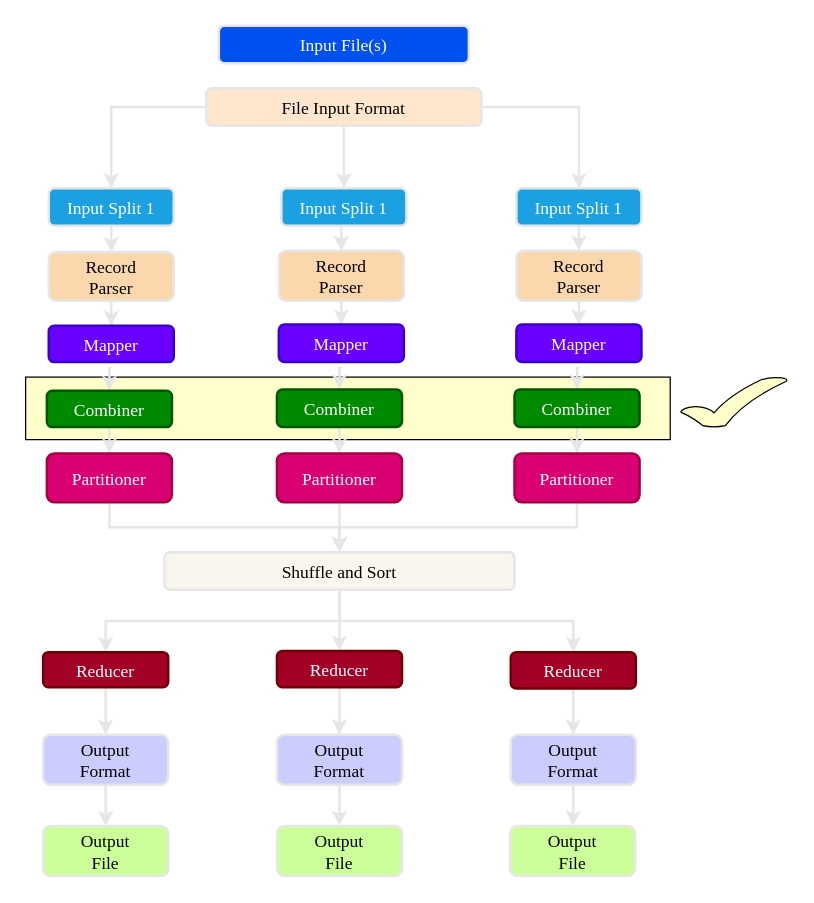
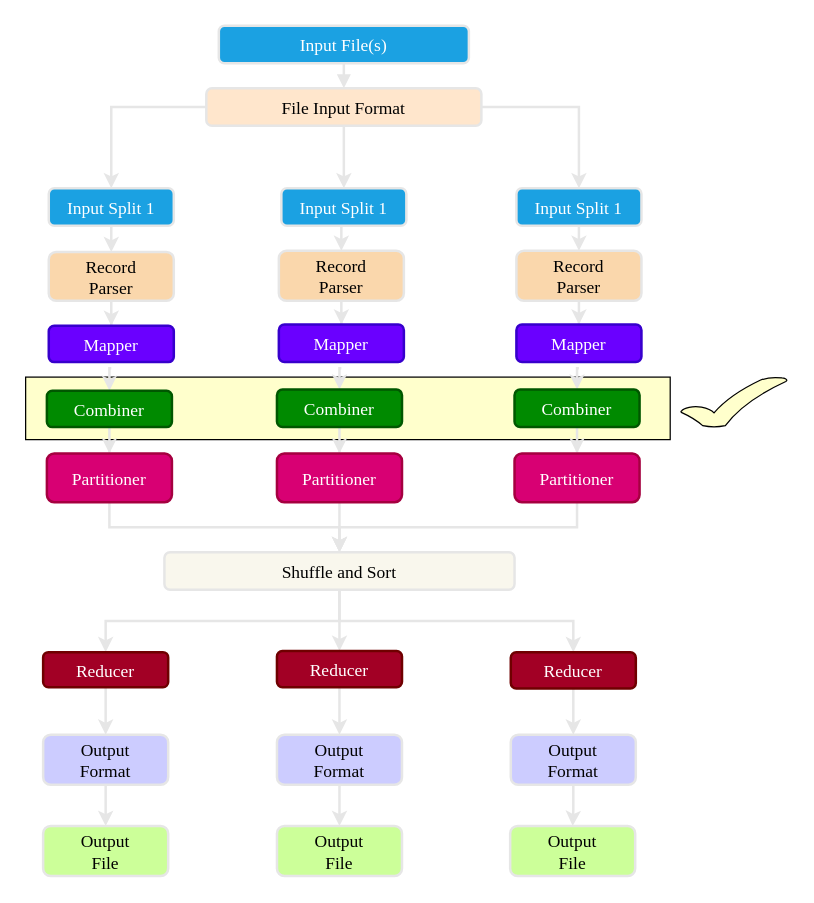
node "Input File(s)": fillcolor #0050ef -> #1ba1e2
edge "Input File(s)" -> "File Input Format": added
